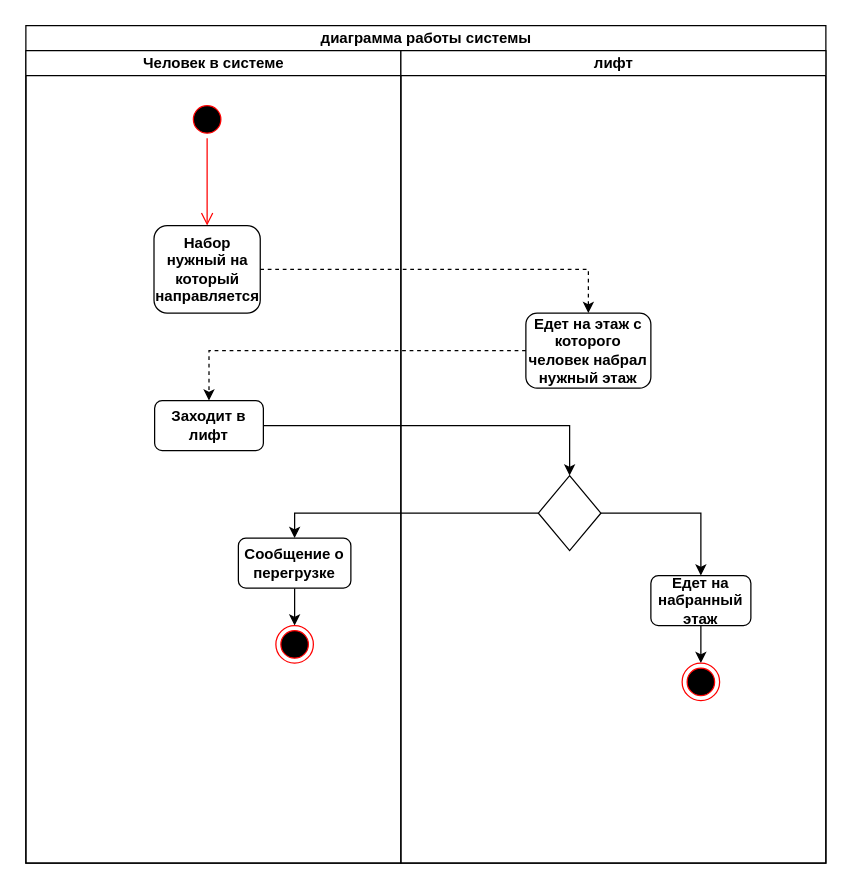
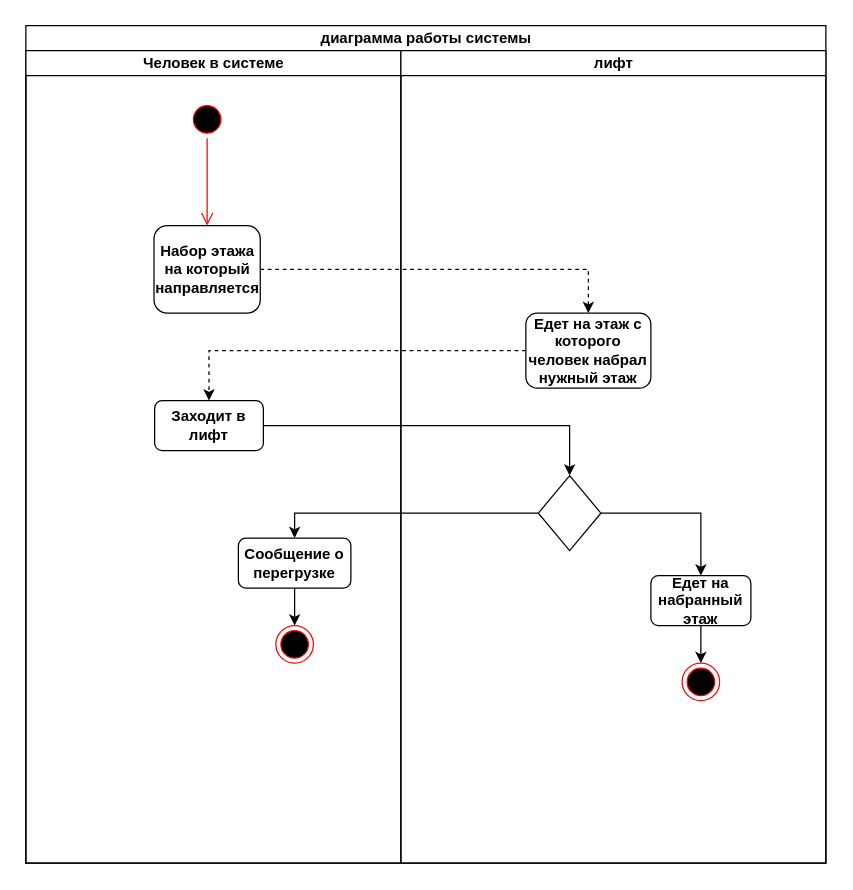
node "Набор нужный на который направляется": label "Набор нужный на который направляется" -> "Набор этажа на который направляется"
